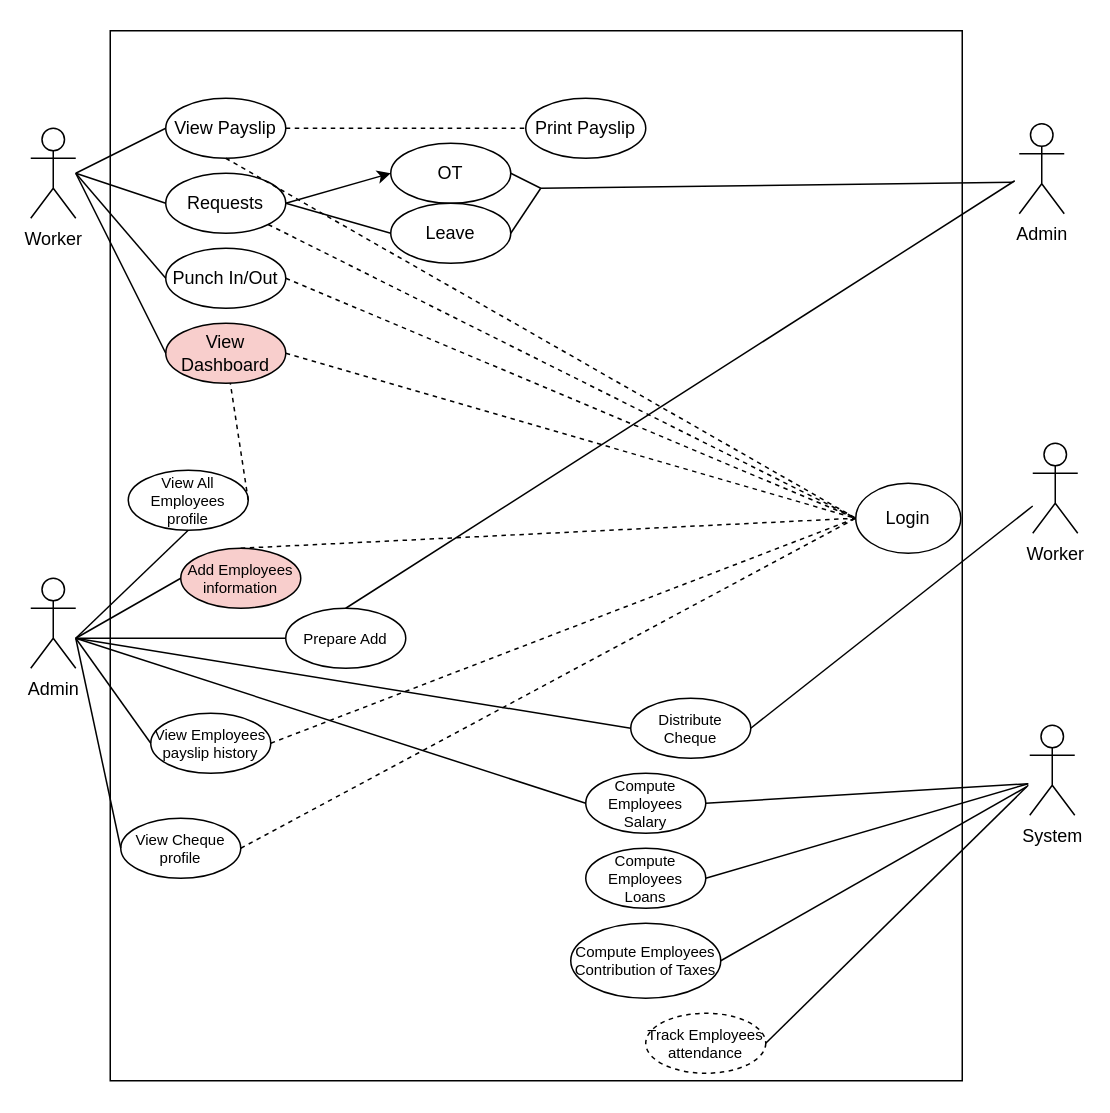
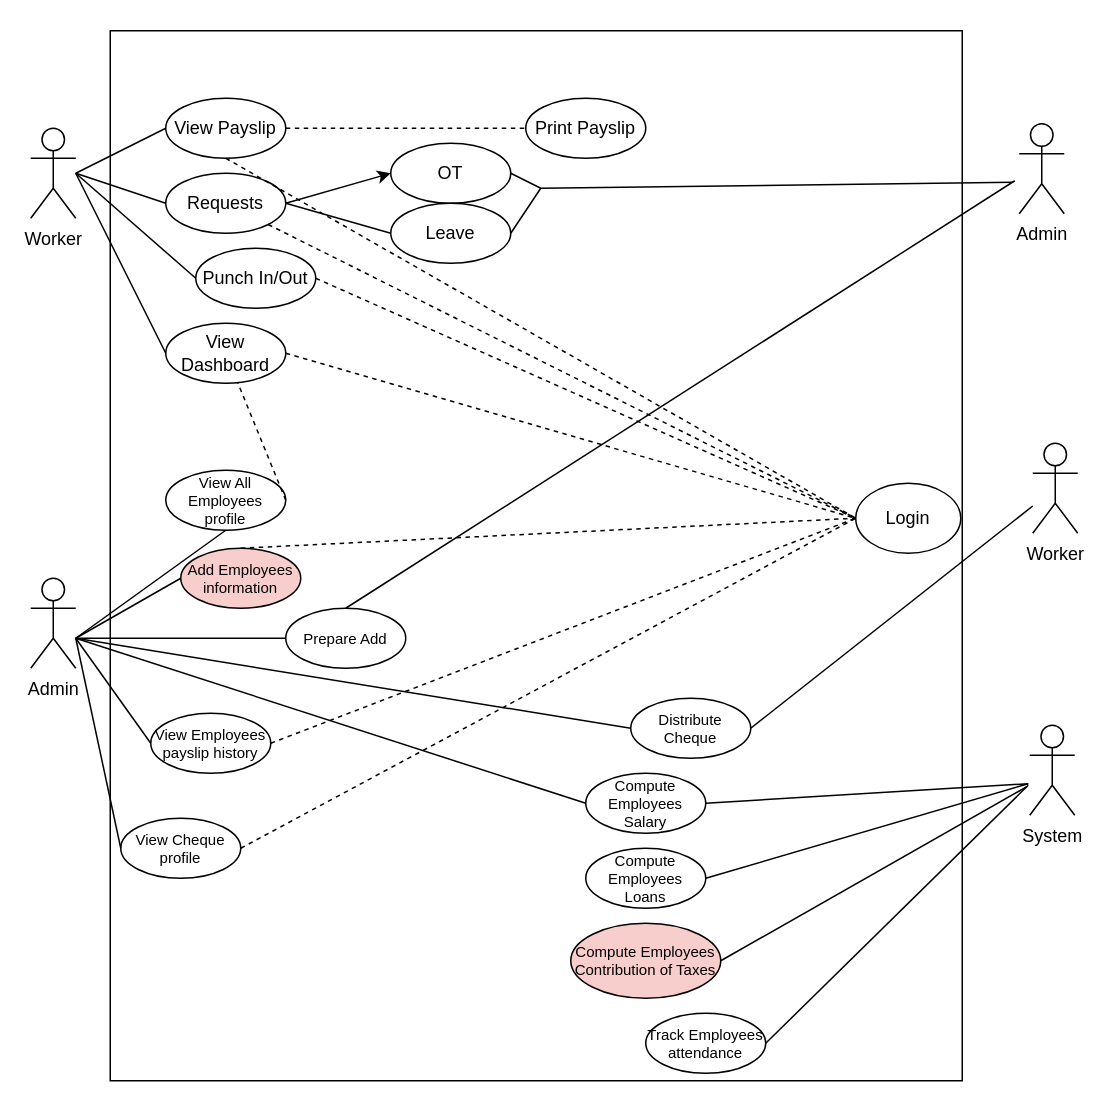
node "Punch In/Out": moved (226, 278) -> (256, 278)
node "View Dashboard": fillcolor #f8cecc -> #ffffff
node "View All Employees profile": moved (188, 500) -> (226, 500)
node "Compute Employees Contribution of Taxes": fillcolor #ffffff -> #f8cecc
node "Track Employees attendance": style dashed -> solid
